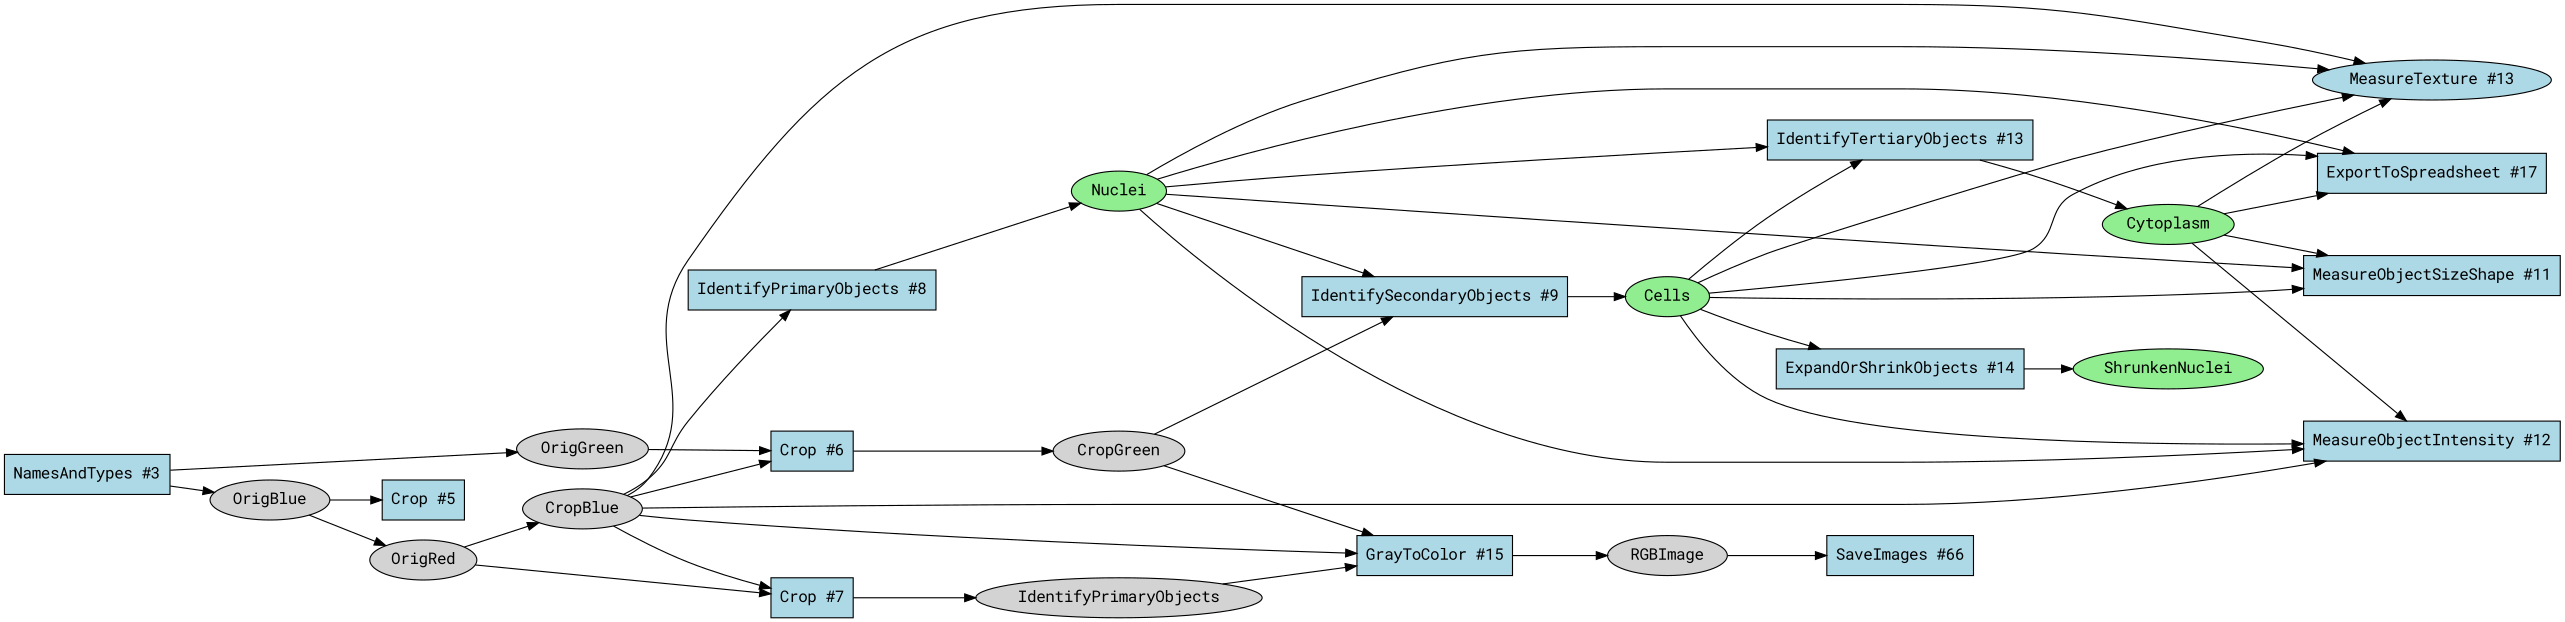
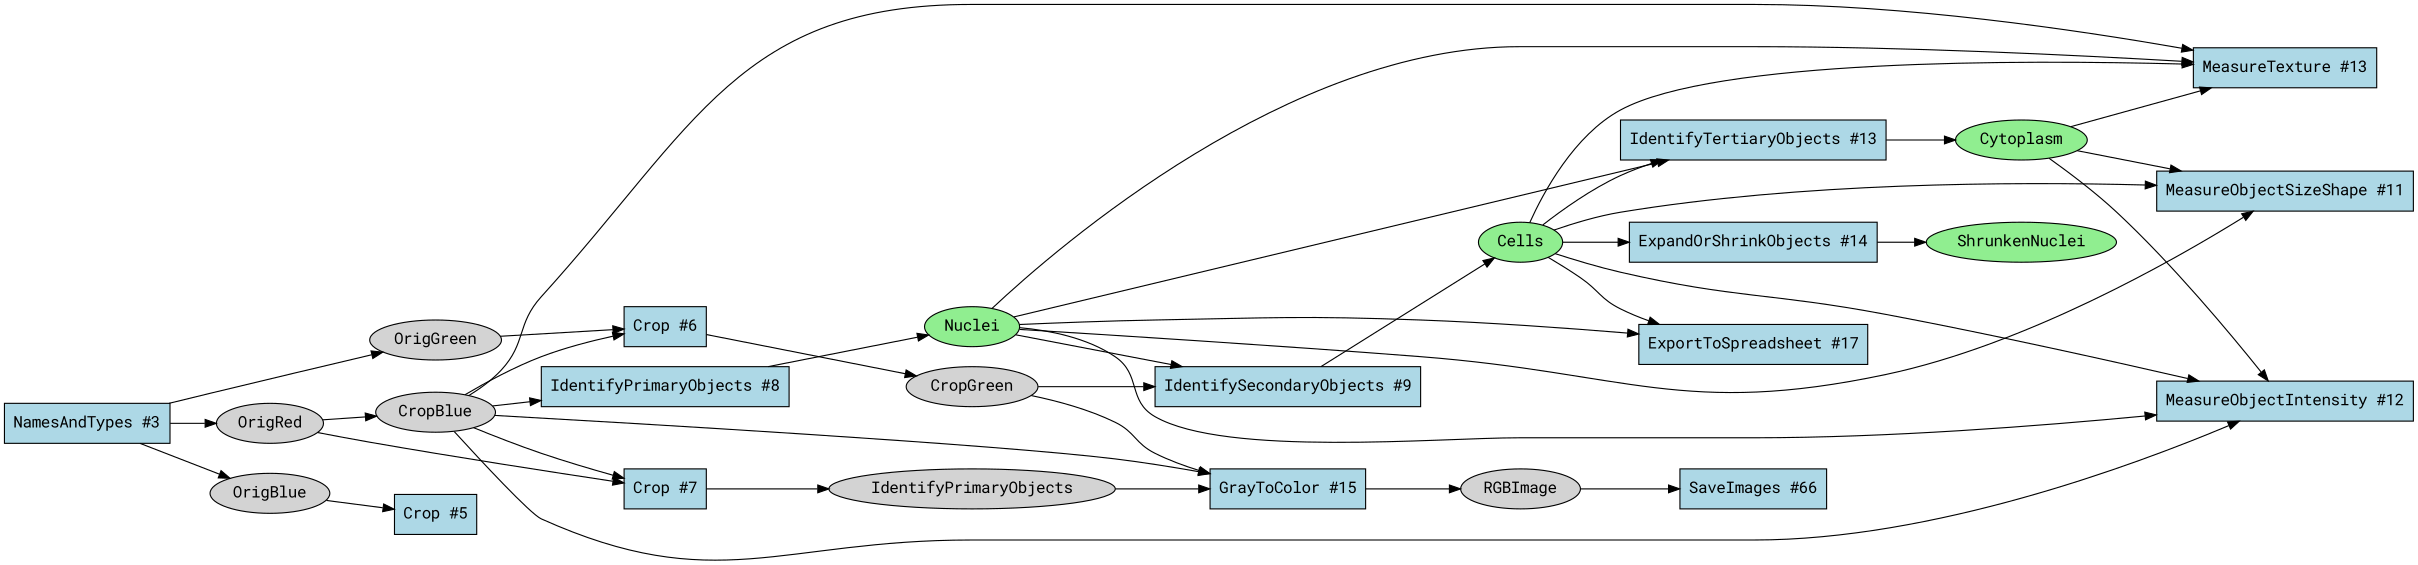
node "MeasureTexture #13": shape ellipse -> box
edge "Cytoplasm" -> "ExportToSpreadsheet #17": removed
edge "OrigBlue" -> "OrigRed": now "NamesAndTypes #3" -> "OrigRed"
